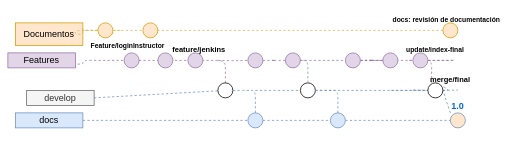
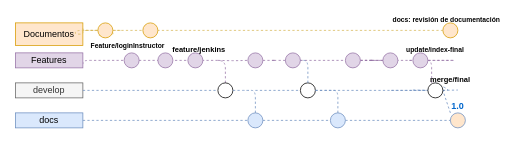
node "Features": moved (42, 60) -> (49, 60)
node "develop": moved (60, 98) -> (49, 90)
